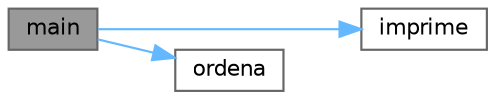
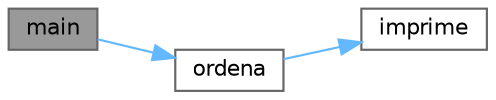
edge "main" -> "imprime": now "ordena" -> "imprime"
